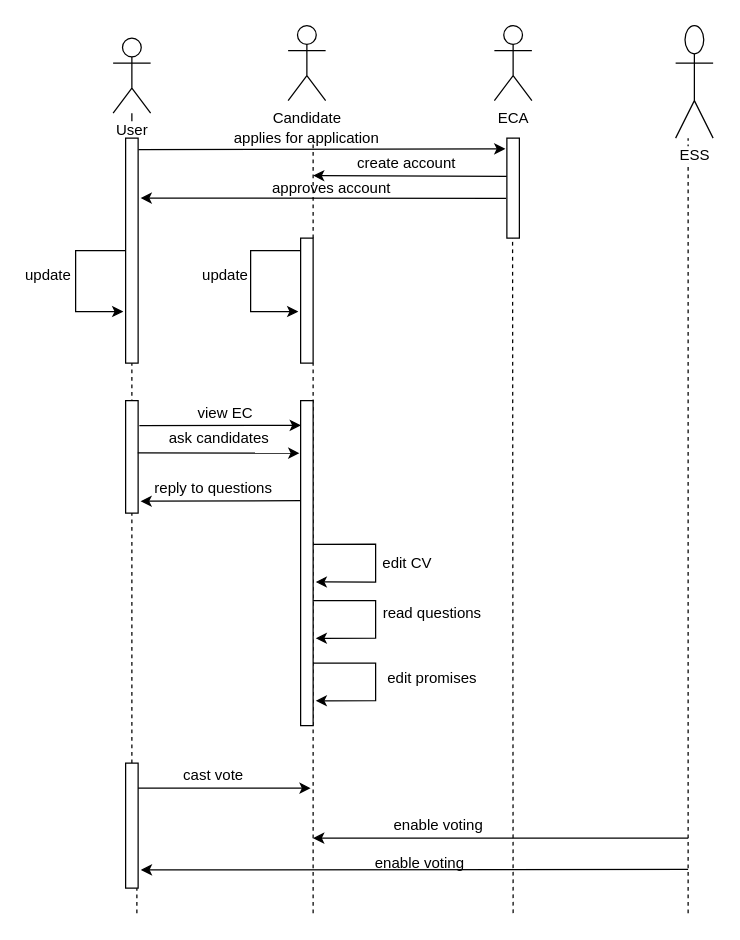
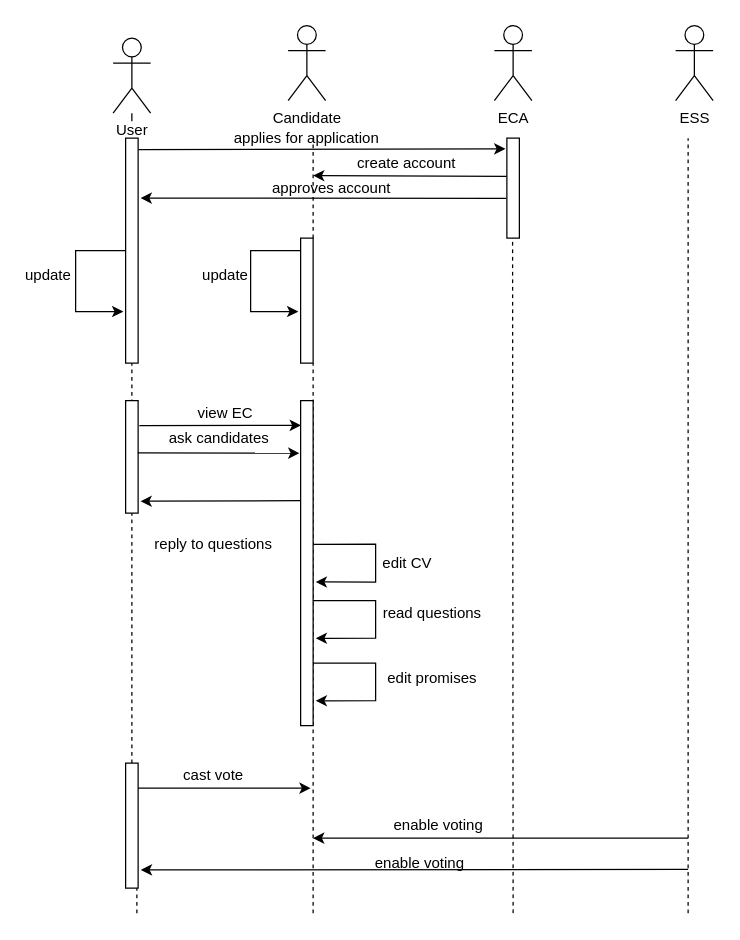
node "ESS": size 38x113 -> 38x75
node "reply to questions": moved (213, 488) -> (213, 544)
